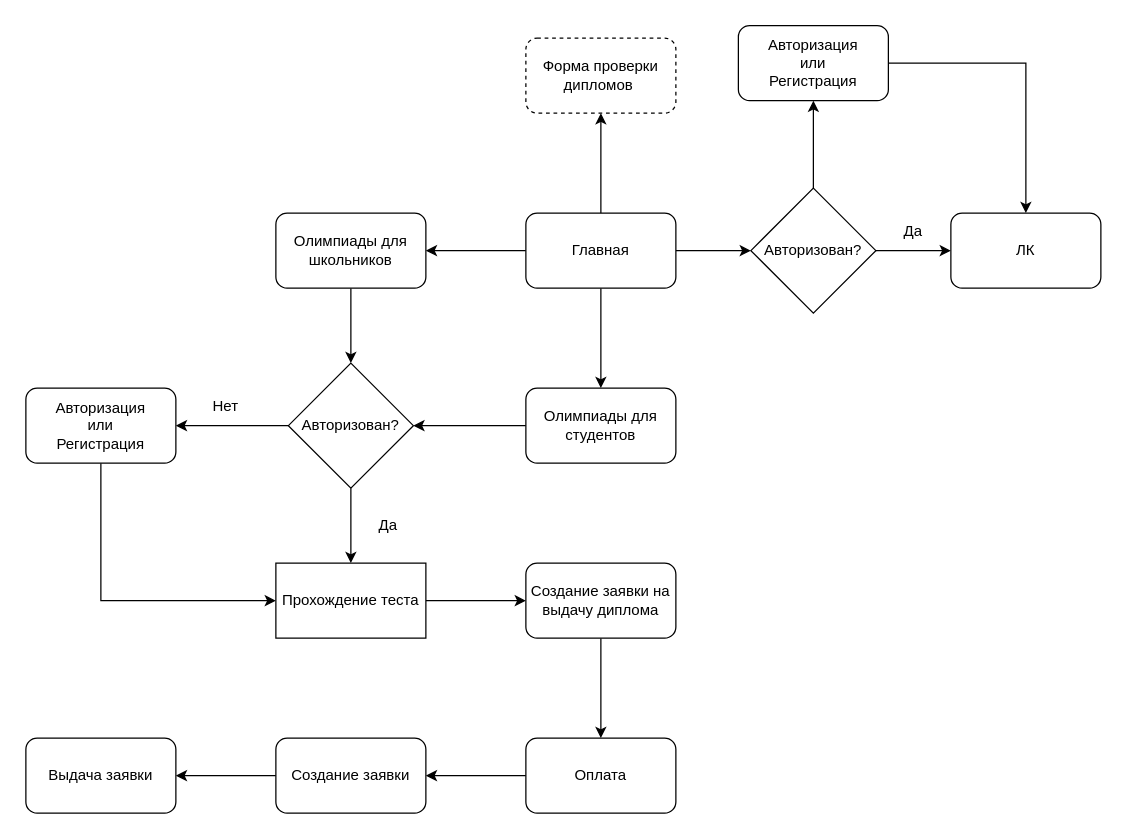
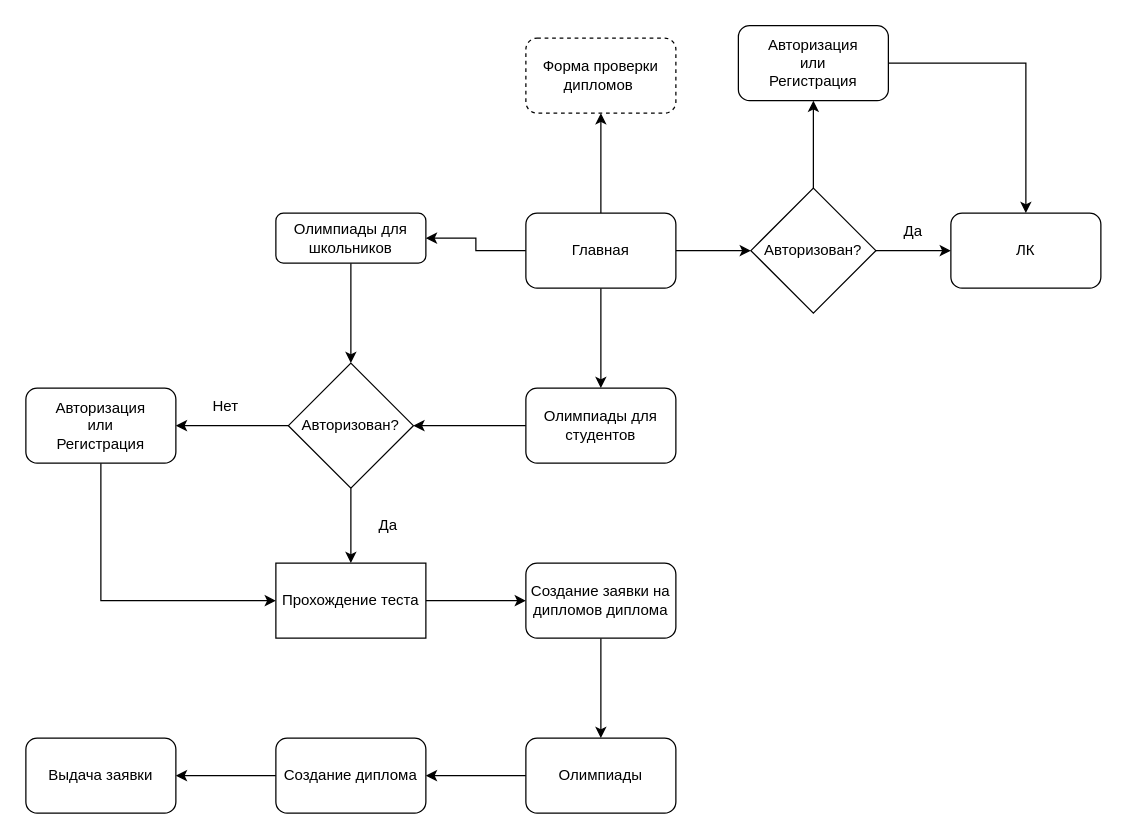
node "Олимпиады для школьников": size 150x75 -> 150x50
node "Создание заявки на выдачу диплома": label "Создание заявки на выдачу диплома" -> "Создание заявки на дипломов диплома"
node "Создание заявки": label "Создание заявки" -> "Создание диплома"
node "Оплата": label "Оплата" -> "Олимпиады"
